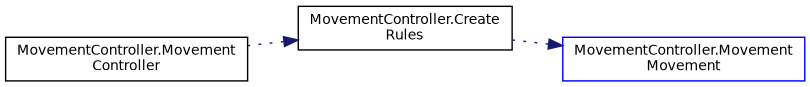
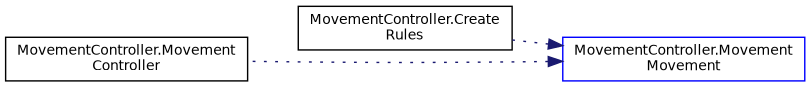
edge "MovementController.Movement Controller" -> "MovementController.Create Rules": now "MovementController.Movement Controller" -> "MovementController.Movement Movement"
